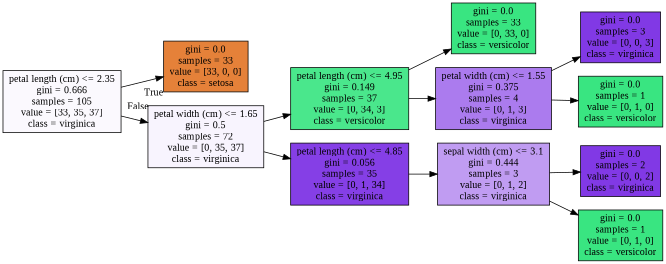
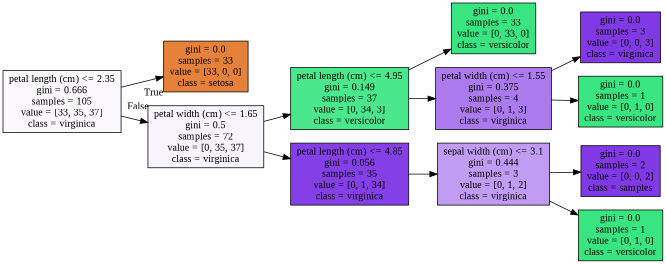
node "gini = 0.0 samples = 2 value = [0, 0, 2] class = virginica": label "gini = 0.0 samples = 2 value = [0, 0, 2] class = virginica" -> "gini = 0.0 samples = 2 value = [0, 0, 2] class = samples"
